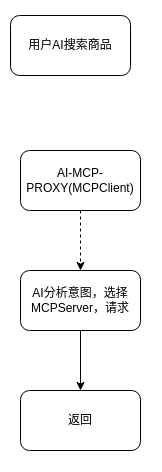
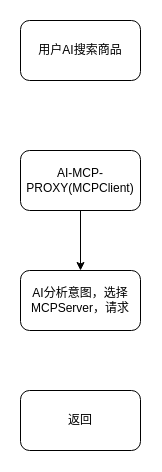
node "用户AI搜索商品": moved (71, 46) -> (81, 51)
edge "AI-MCP-PROXY(MCPClient)" -> "AI分析意图，选择MCPServer，请求": style dashed -> solid
edge "AI分析意图，选择MCPServer，请求" -> "返回": removed
